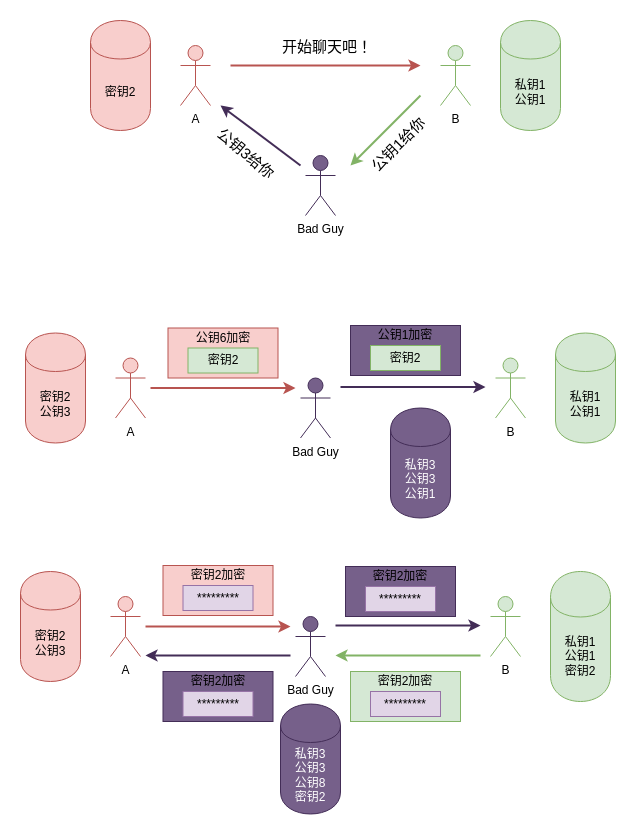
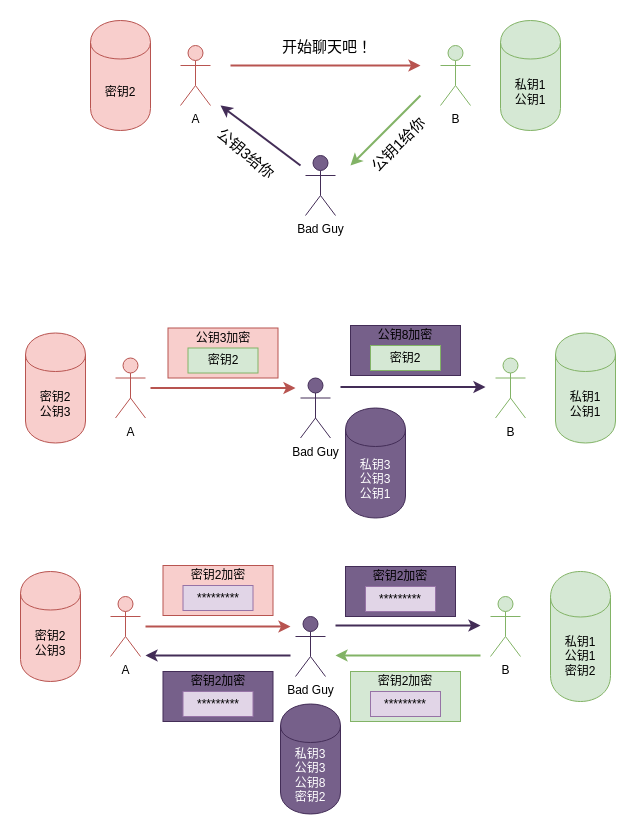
node "公钥1加密": label "公钥1加密" -> "公钥8加密"
node "公钥6加密": label "公钥6加密" -> "公钥3加密"
node "私钥3 公钥3 公钥1": moved (421, 463) -> (376, 463)
